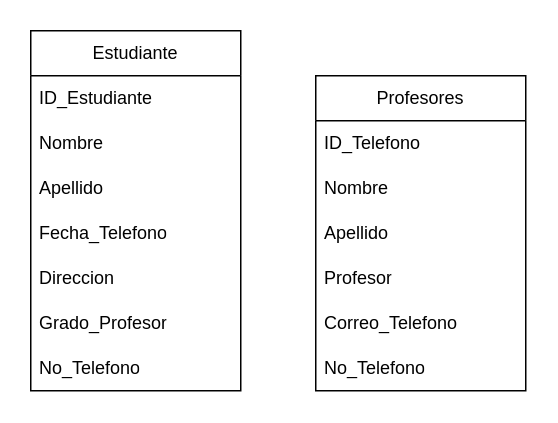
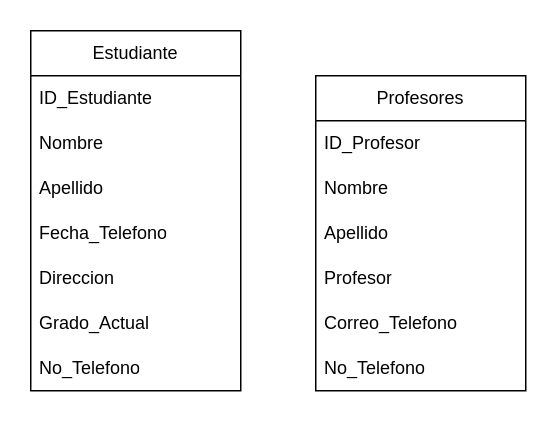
node "ID_Telefono": label "ID_Telefono" -> "ID_Profesor"
node "Grado_Profesor": label "Grado_Profesor" -> "Grado_Actual"
